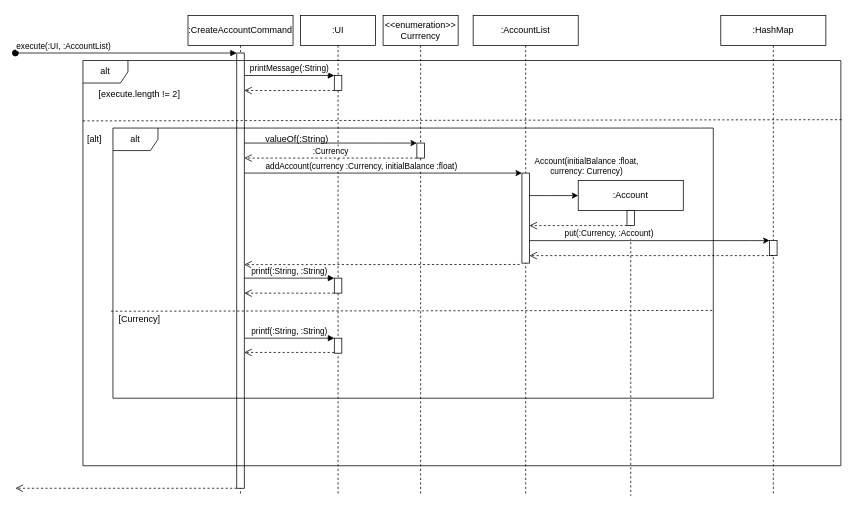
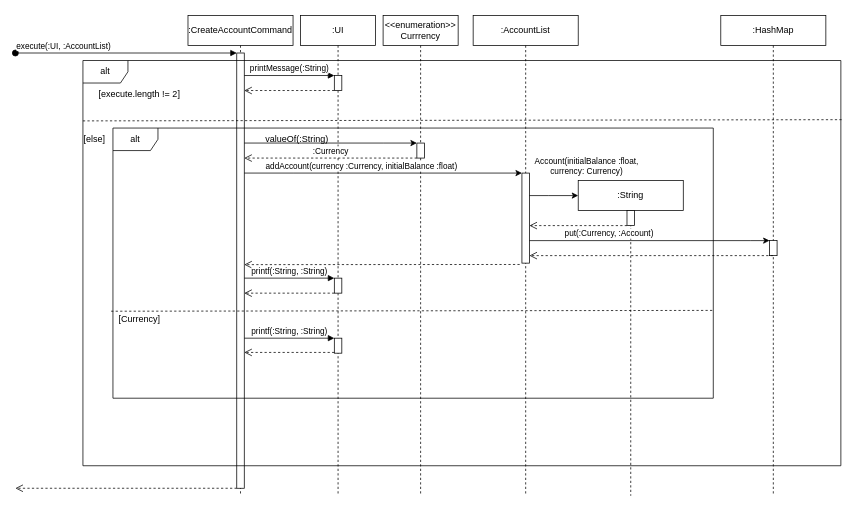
node "[alt]": label "[alt]" -> "[else]"
node ":Account": label ":Account" -> ":String"
